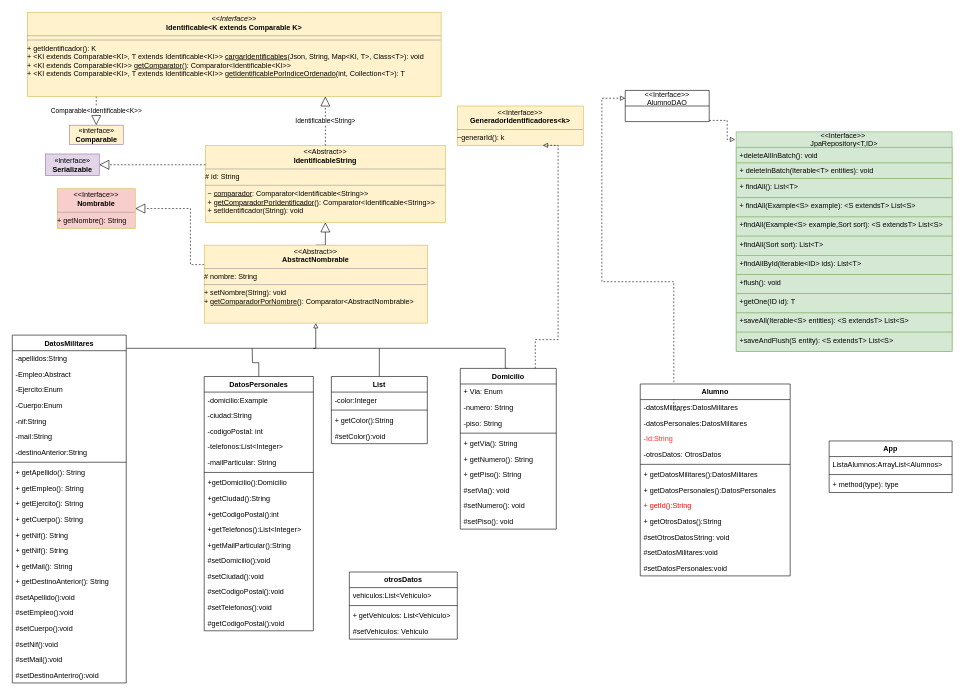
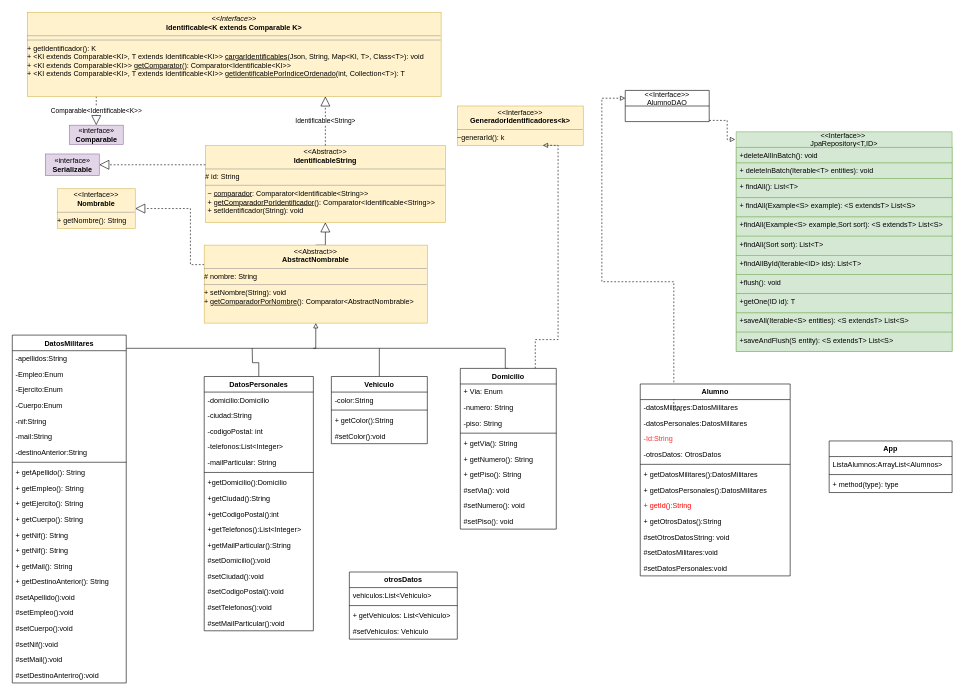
node "«interface» Comparable": fillcolor #fff2cc -> #e1d5e7
node "<<Interface>> Nombrable + getNombre(): String": fillcolor #f8cecc -> #fff2cc
node "-Empleo:Abstract": label "-Empleo:Abstract" -> "-Empleo:Enum"
node "List": label "List" -> "Vehiculo"
node "-domicilio:Example": label "-domicilio:Example" -> "-domicilio:Domicilio"
node "-color:Integer": label "-color:Integer" -> "-color:String"
node "+ getDatosPersonales():DatosPersonales": label "+ getDatosPersonales():DatosPersonales" -> "+ getDatosPersonales():DatosMilitares"
node "#getCodigoPostal():void": label "#getCodigoPostal():void" -> "#setMailParticular():void"
